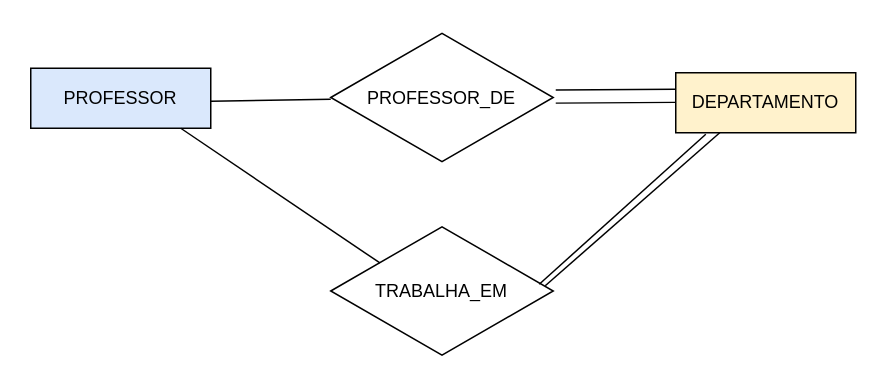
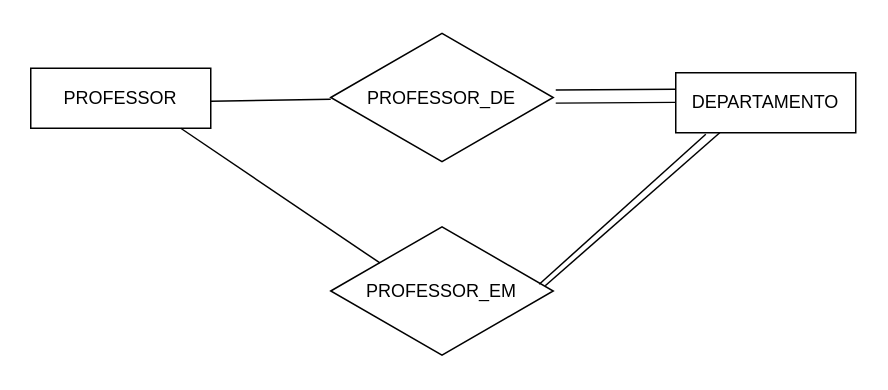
node "PROFESSOR": fillcolor #dae8fc -> #ffffff
node "DEPARTAMENTO": fillcolor #fff2cc -> #ffffff
node "TRABALHA_EM": label "TRABALHA_EM" -> "PROFESSOR_EM"
